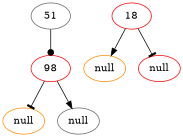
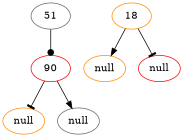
node "18": color red -> darkorange
node "98": label "98" -> "90"
